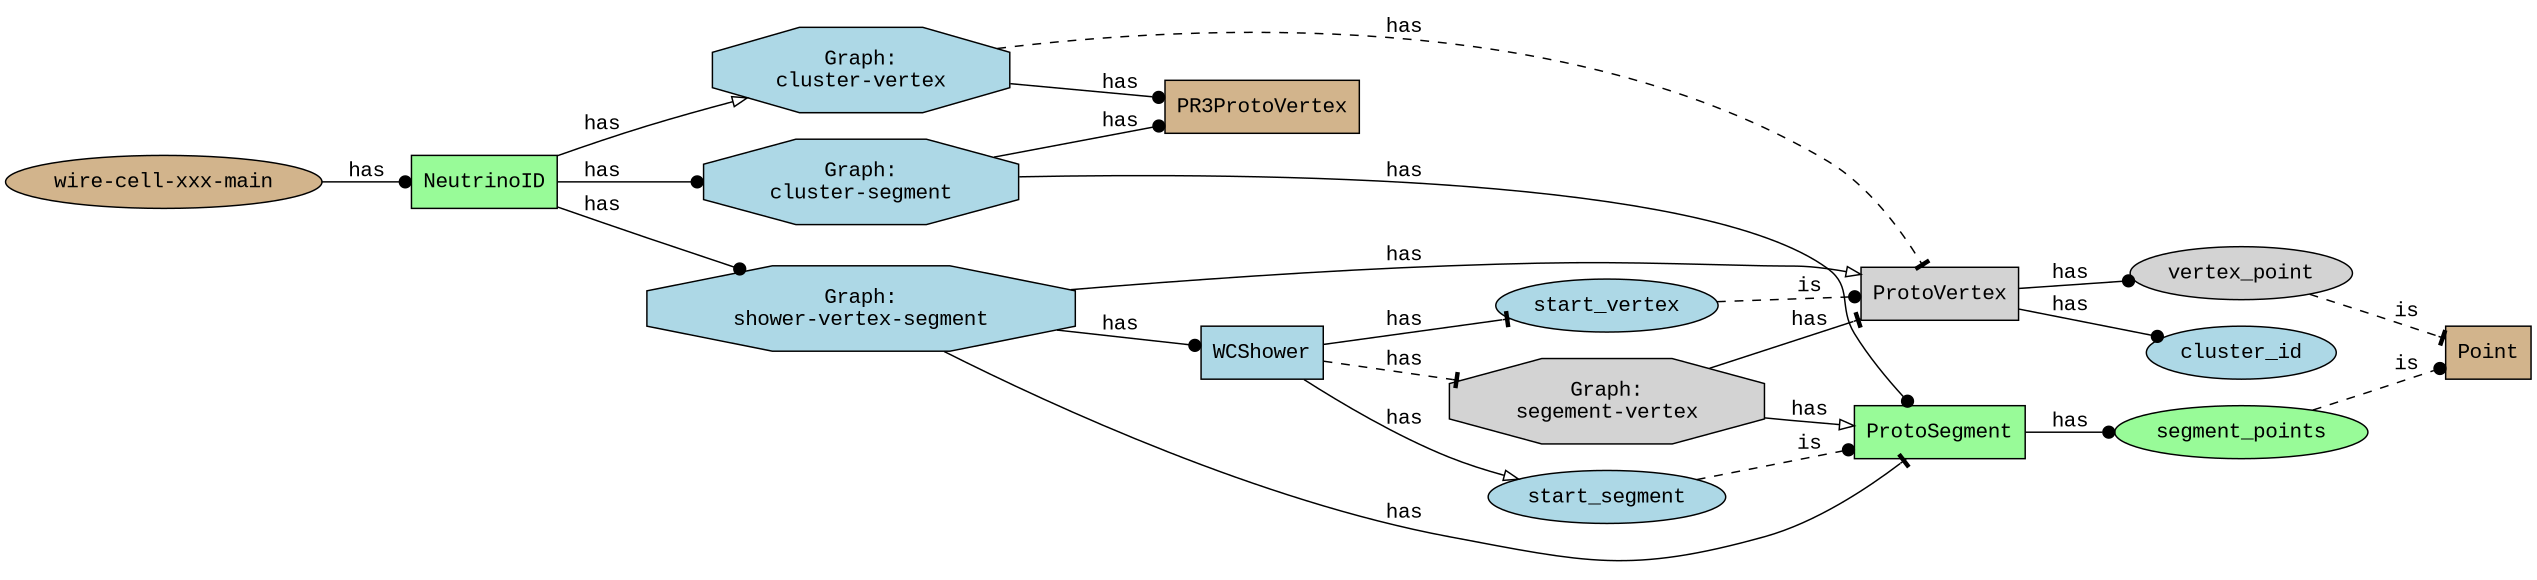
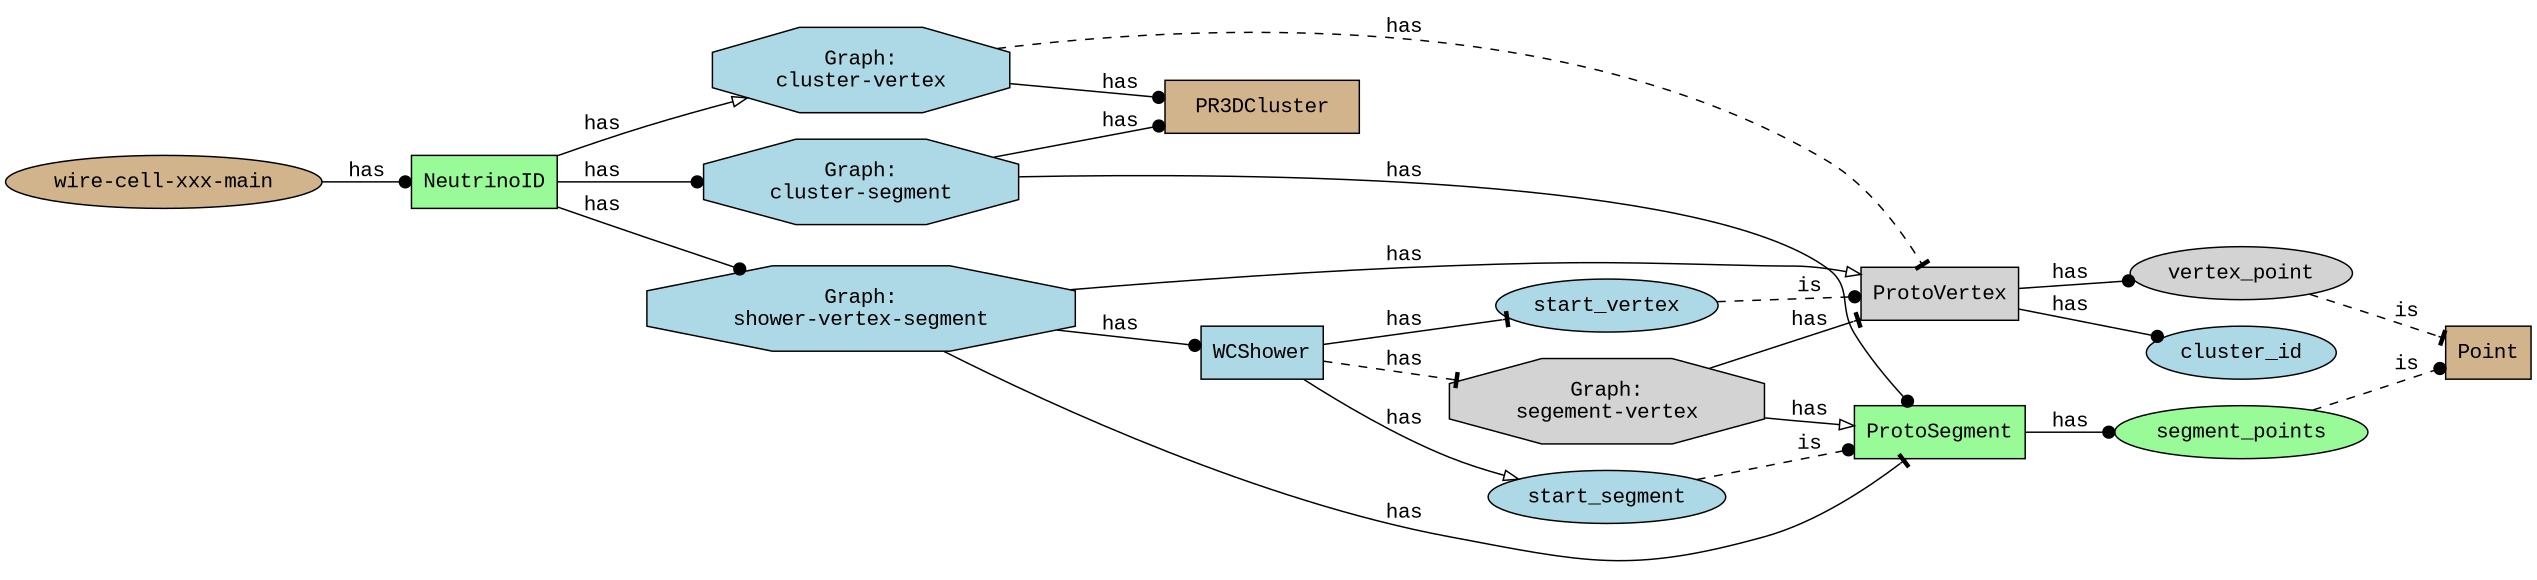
node "PR3ProtoVertex": label "PR3ProtoVertex" -> "PR3DCluster"
